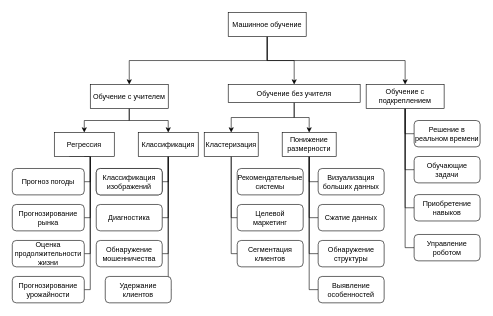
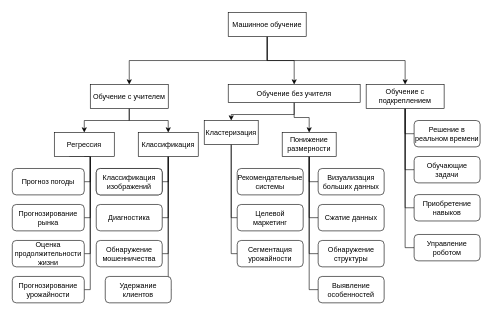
node "Кластеризация": moved (231, 144) -> (231, 132)
node "Сегментация клиентов": label "Сегментация клиентов" -> "Сегментация урожайности"
